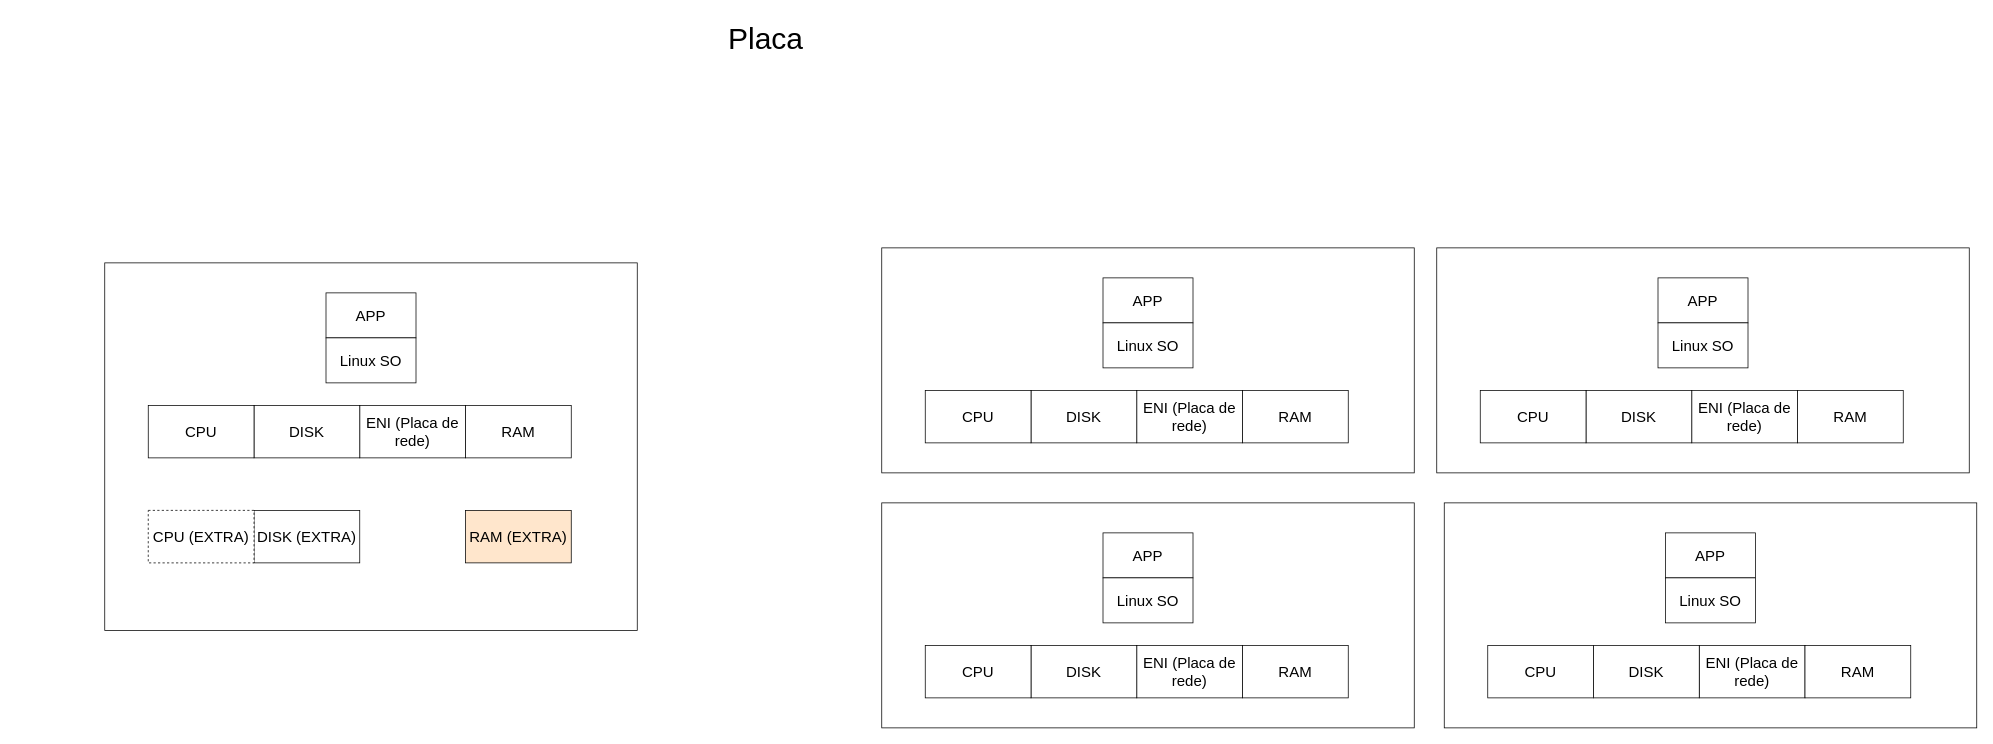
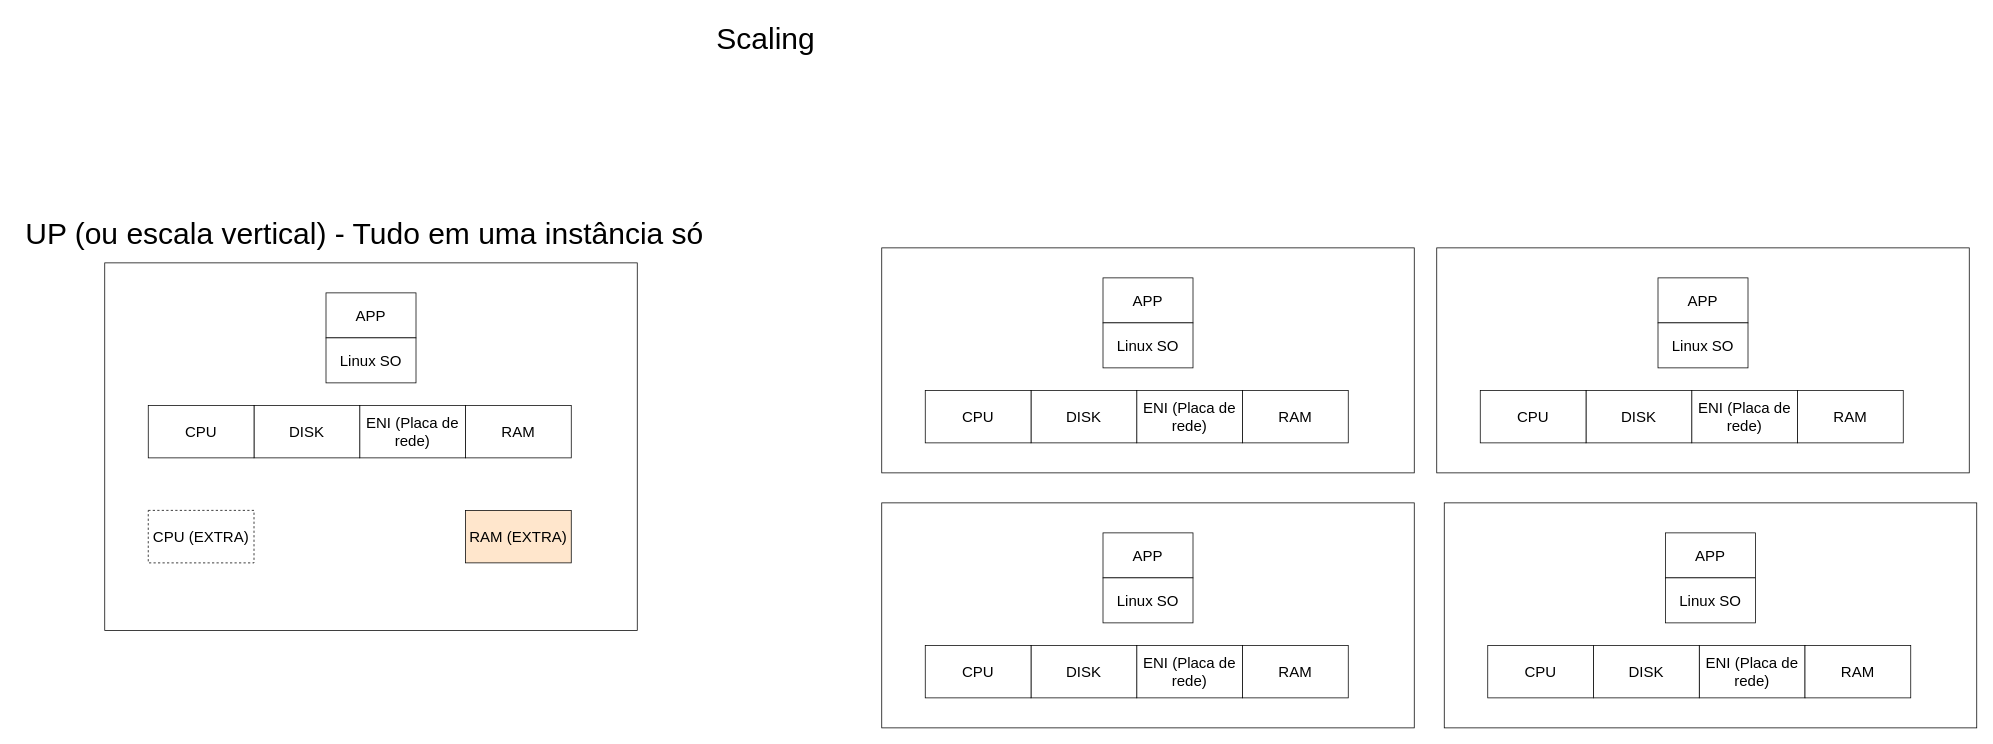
node "Placa": label "Placa" -> "Scaling"
node "UP (ou escala vertical) - Tudo em uma instância só": added
node "DISK (EXTRA)": removed
